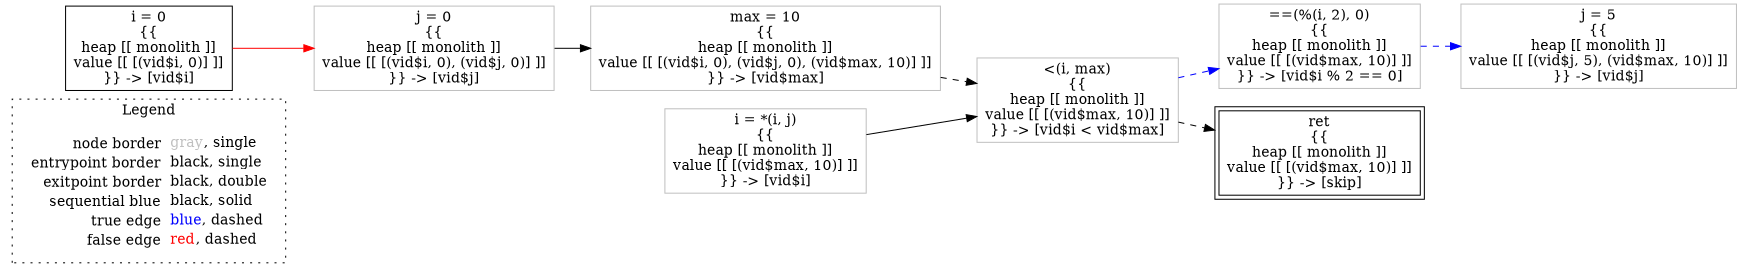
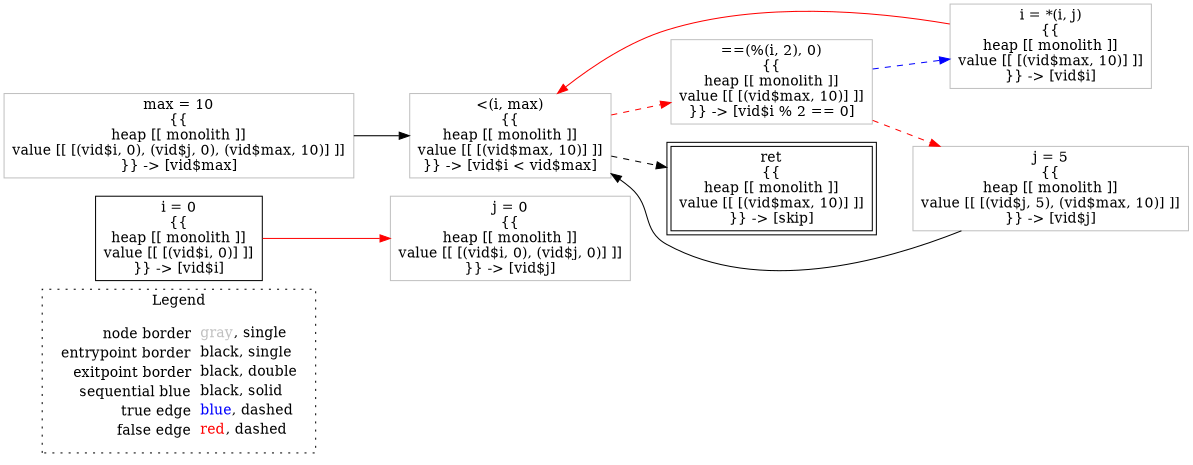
edge "==(%(i, 2), 0)" -> "j = 5": color blue -> red
edge "j = 0" -> "max = 10": removed
edge "==(%(i, 2), 0)" -> "i = *(i, j)": added
edge "<(i, max)" -> "==(%(i, 2), 0)": color blue -> red
edge "max = 10" -> "<(i, max)": style dashed -> solid
edge "i = *(i, j)" -> "<(i, max)": color black -> red
edge "j = 5" -> "<(i, max)": added
